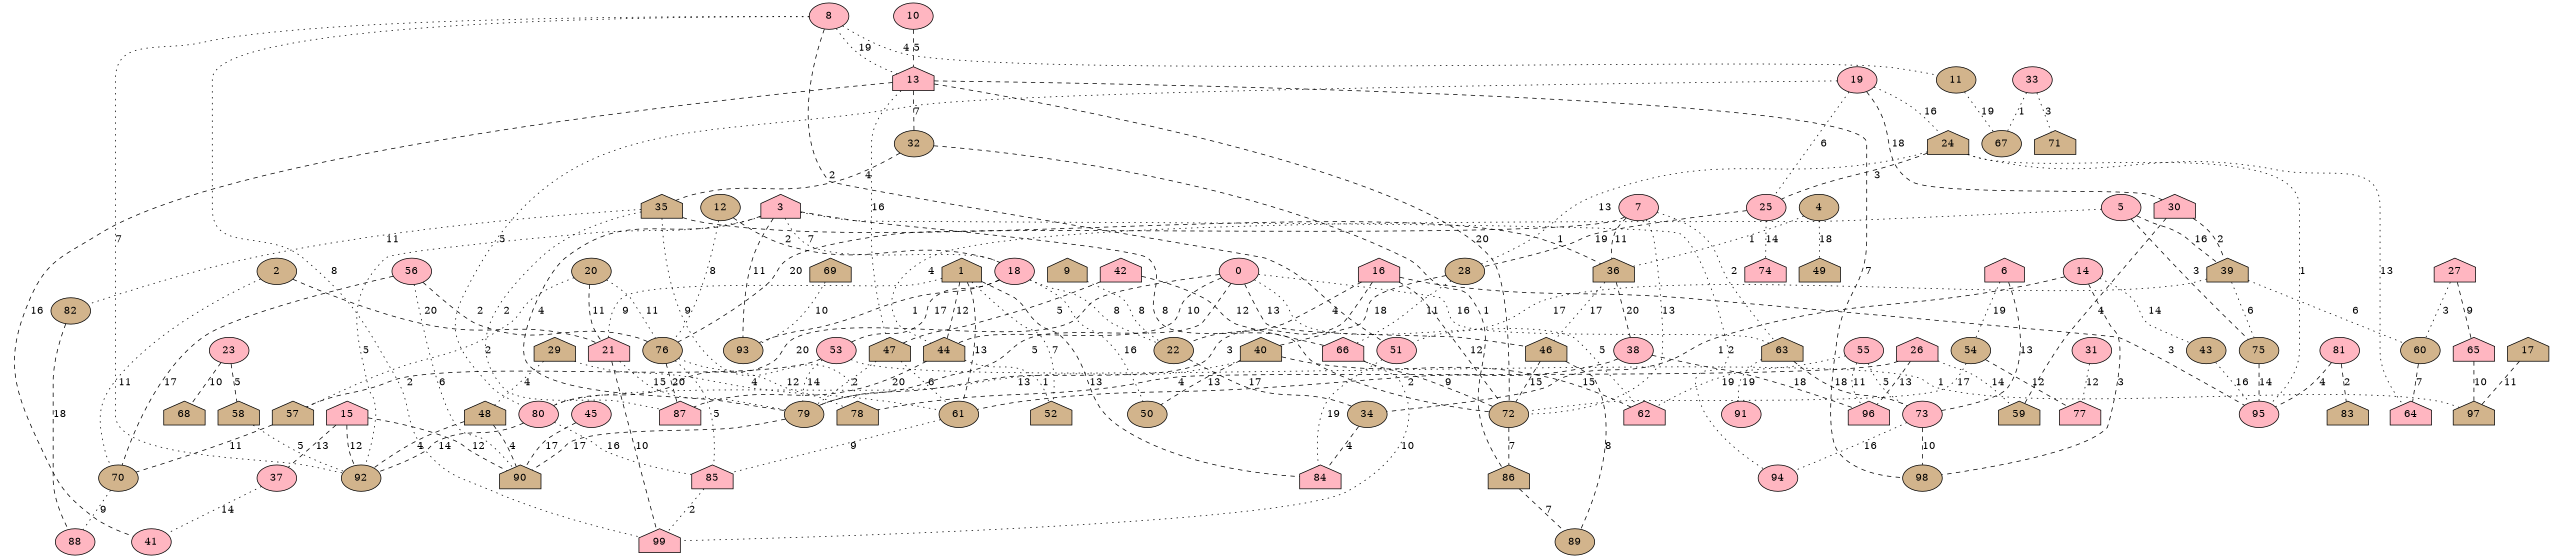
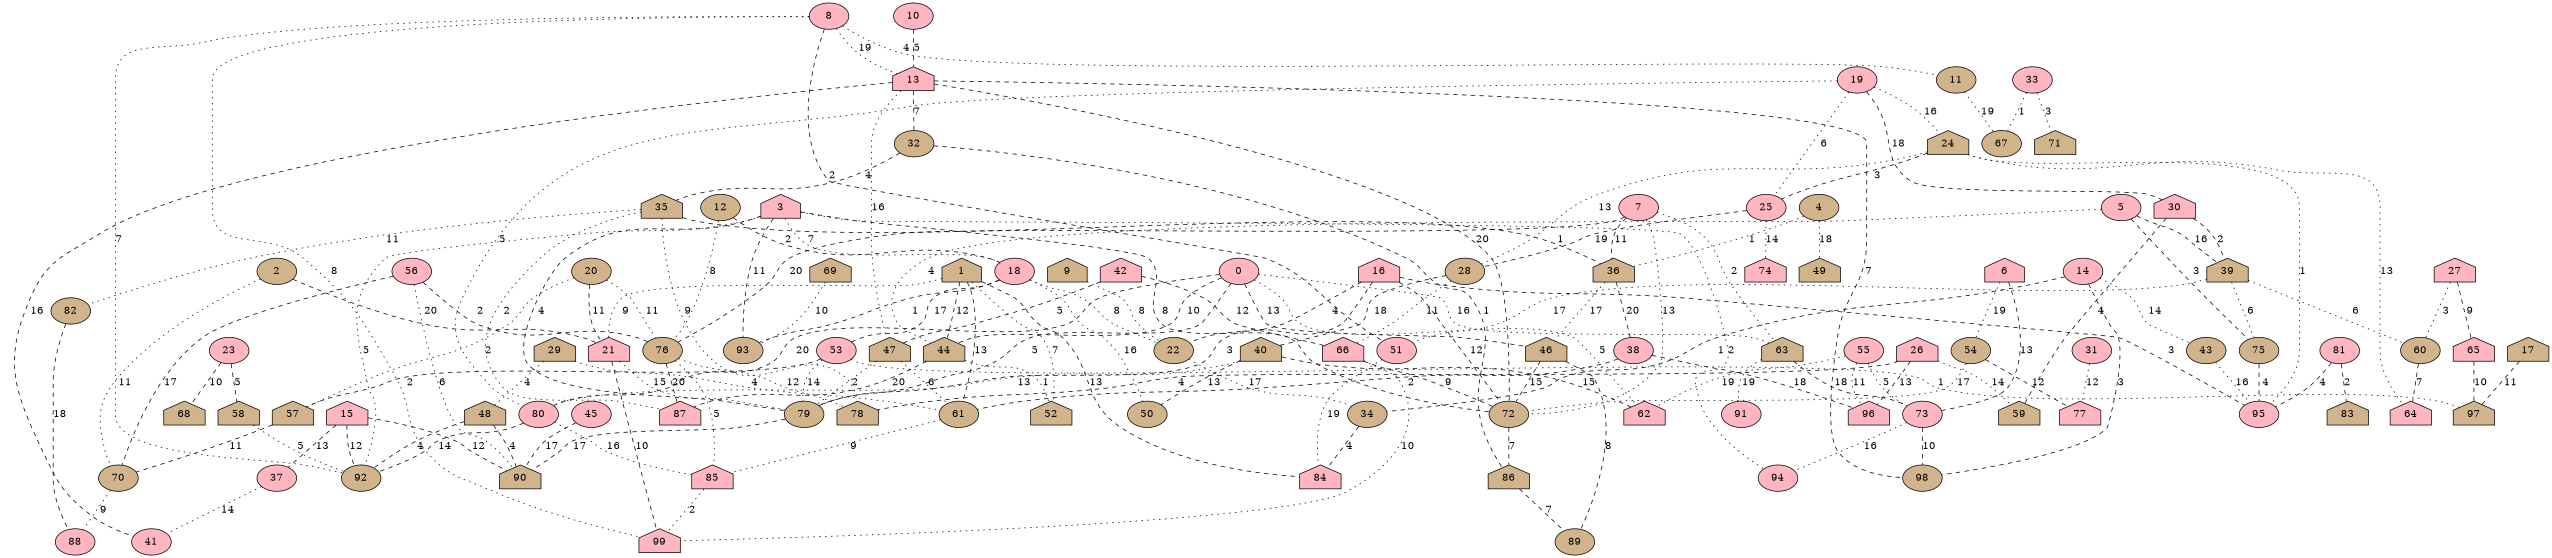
edge "75" -- "95": label "14" -> "4"
edge "22" -- "34": style dashed -> dotted
